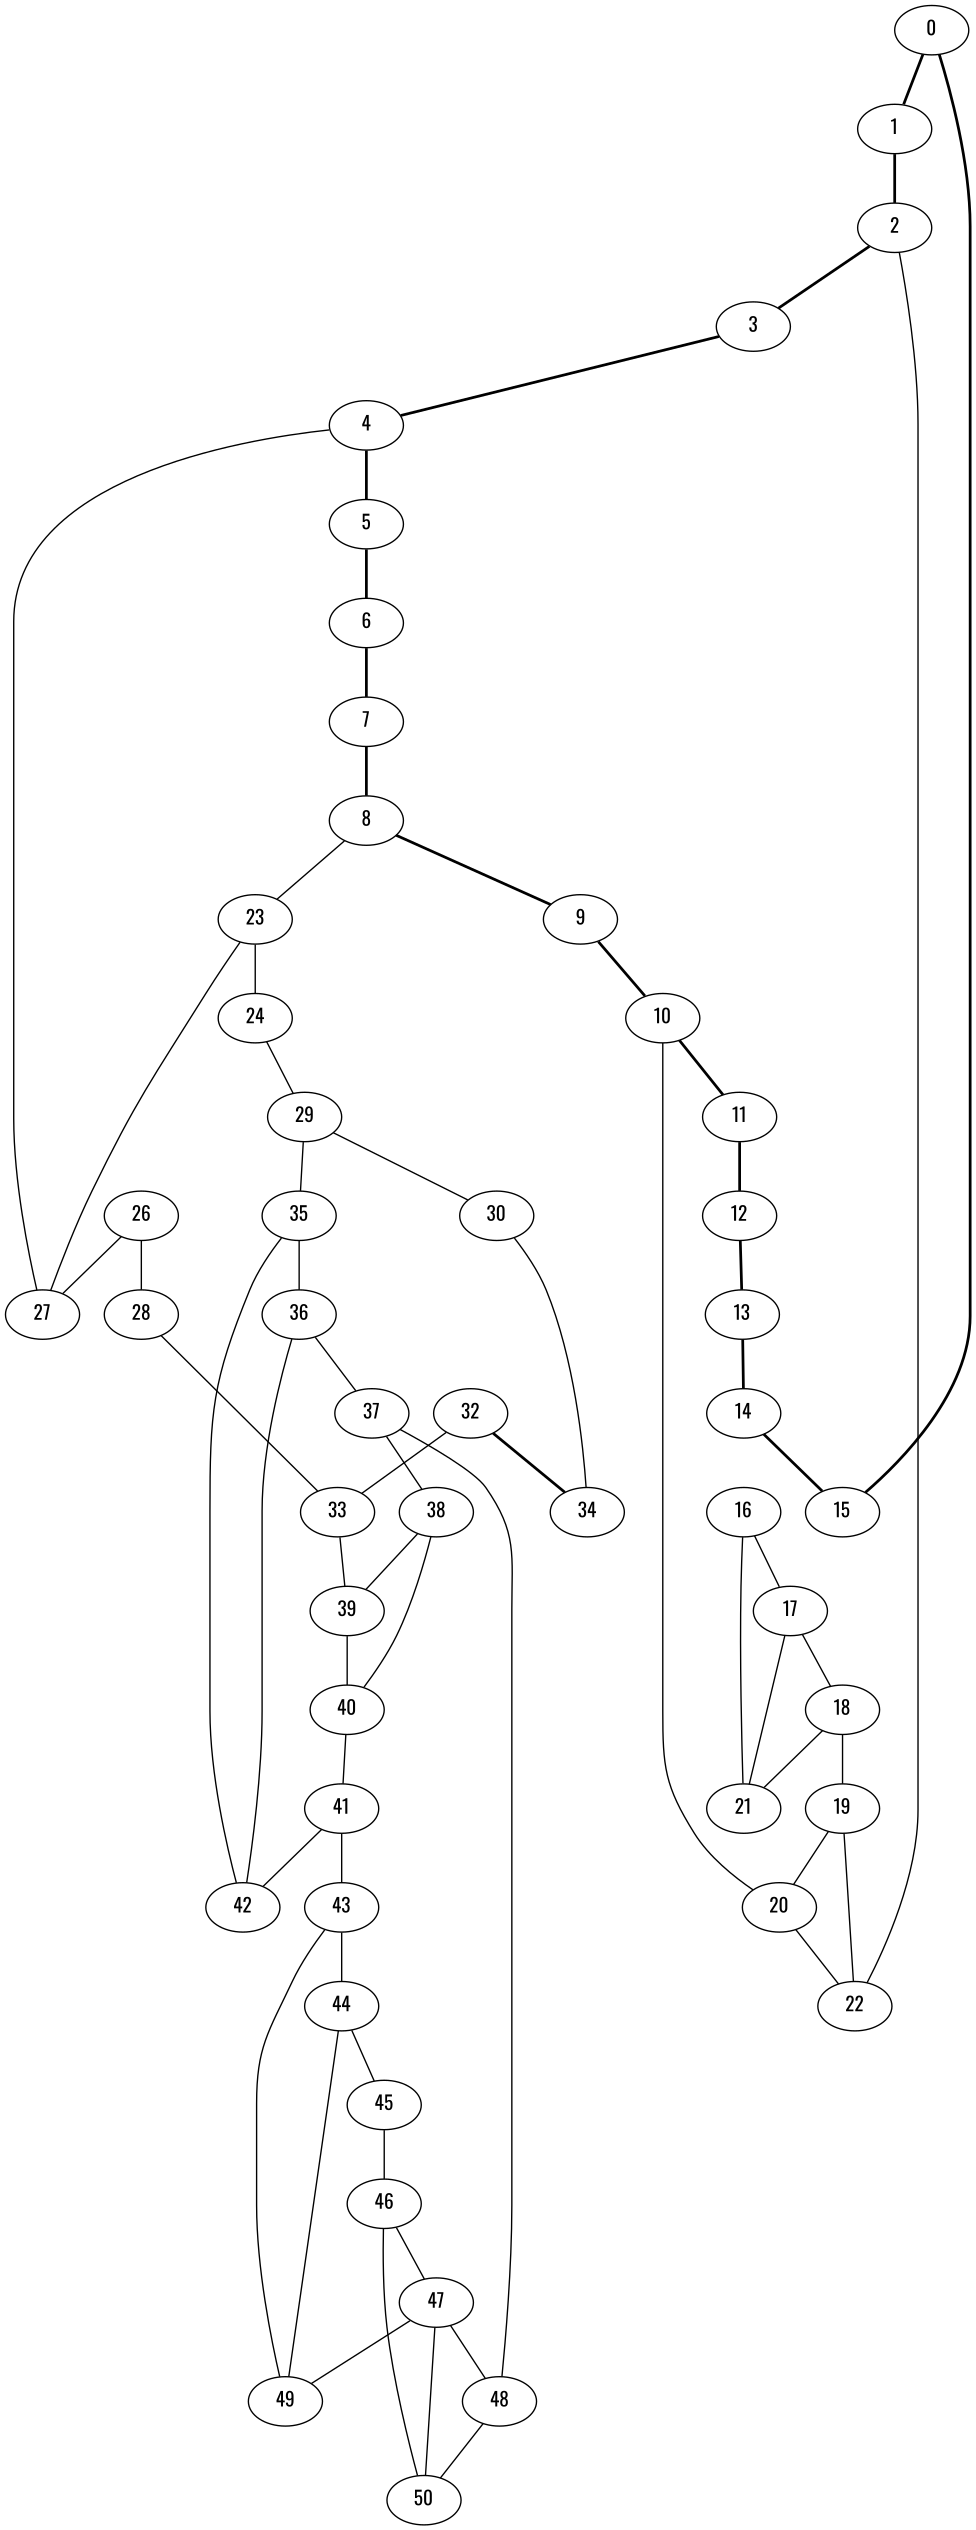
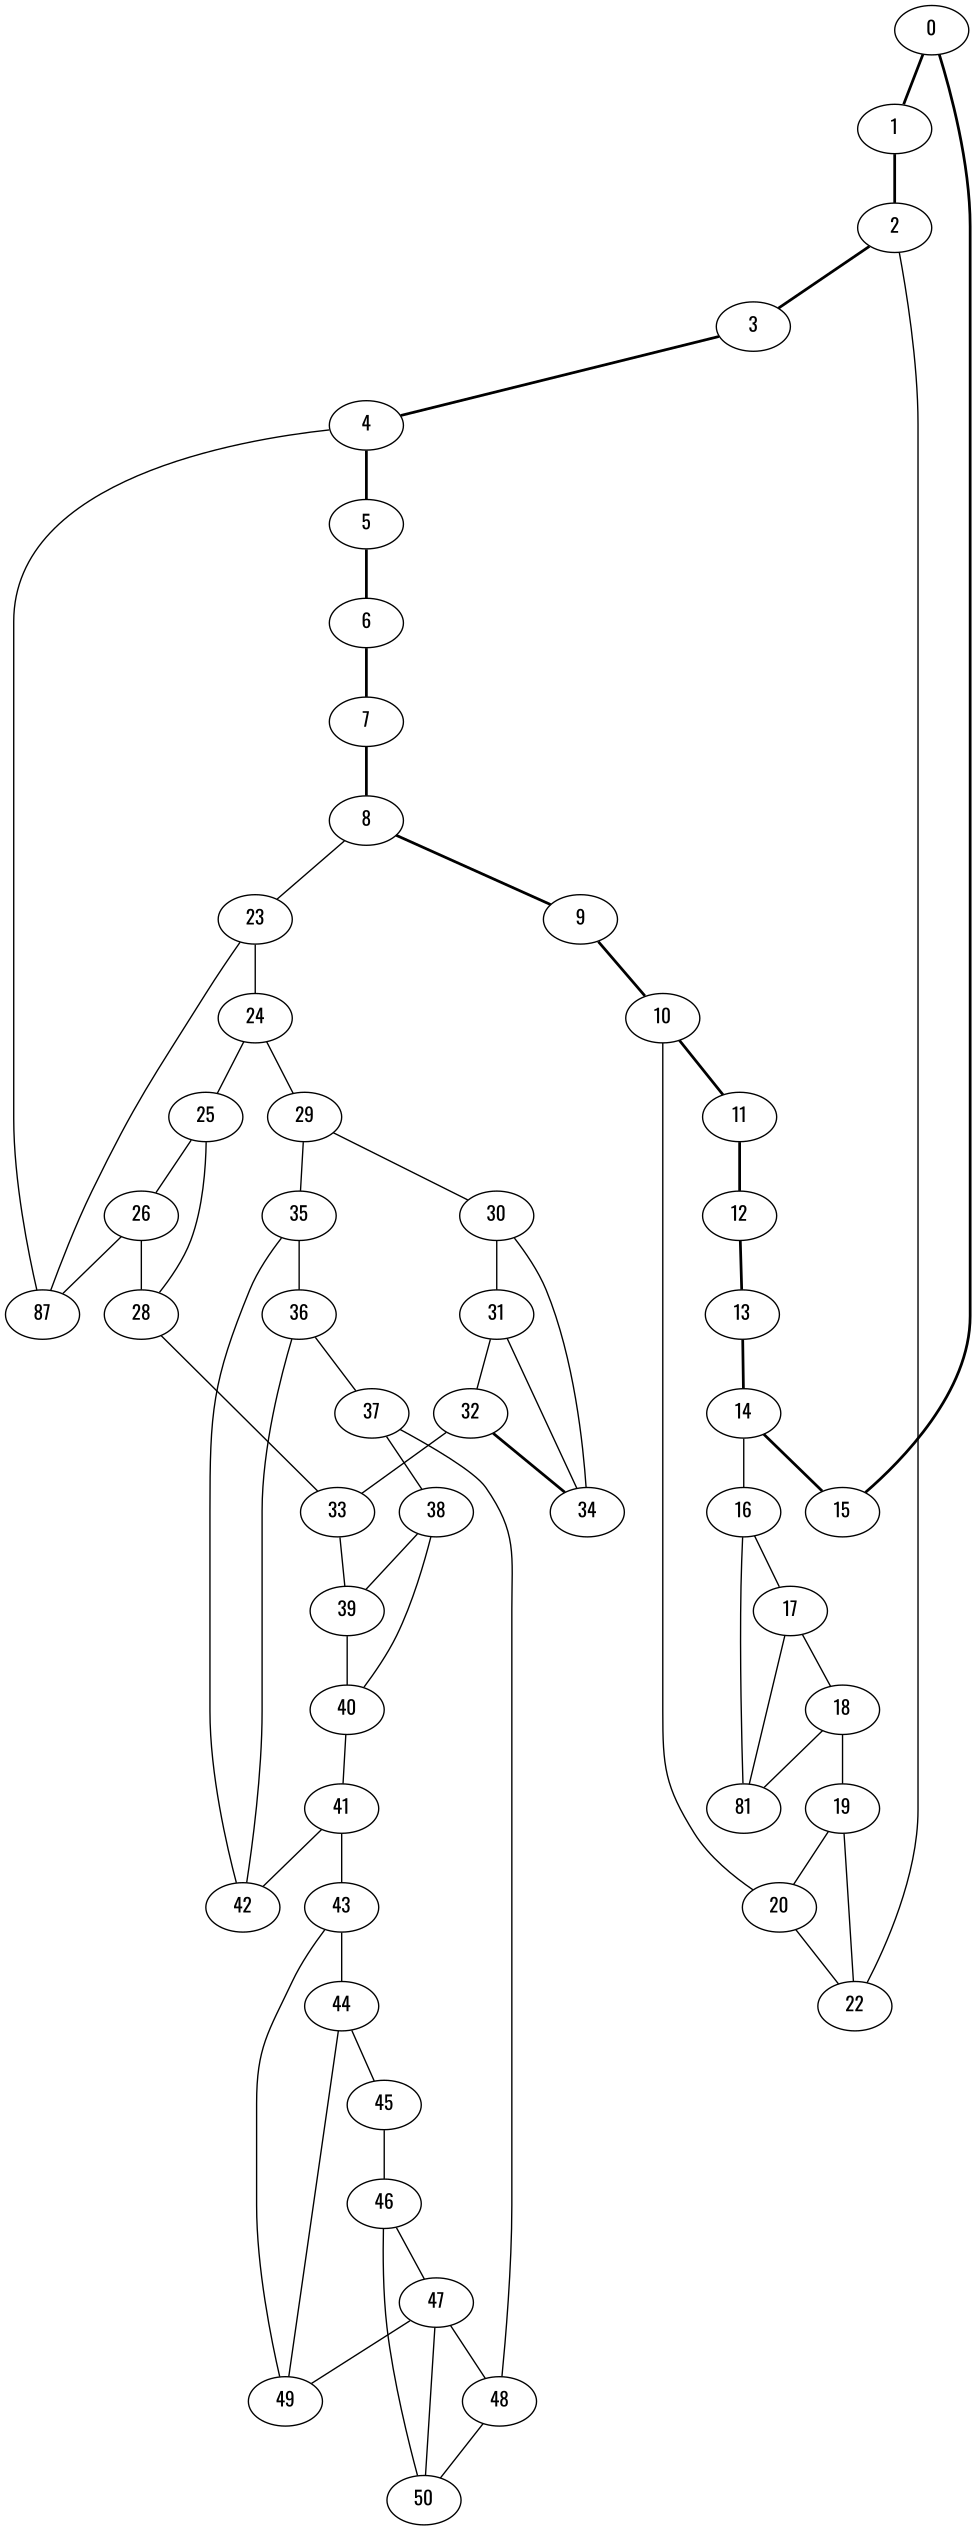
node "25": added
node "27": label "27" -> "87"
node "31": added
edge "14" -- "16": added
node "21": label "21" -> "81"
